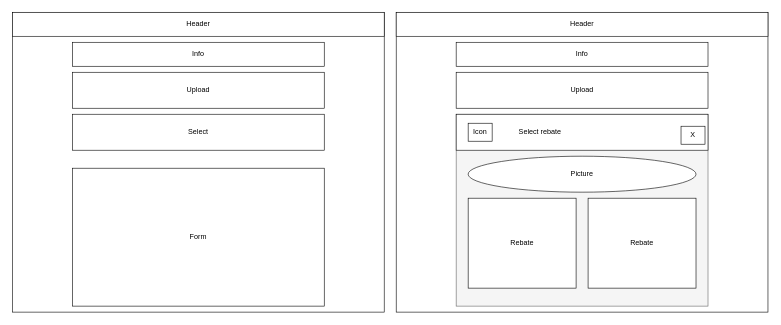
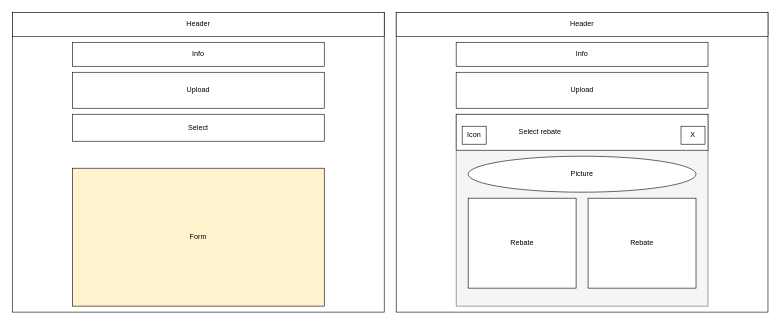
node "Select": size 252x36 -> 252x27
node "Icon": moved (480, 132) -> (474, 135)
node "Form": fillcolor #ffffff -> #fff2cc
